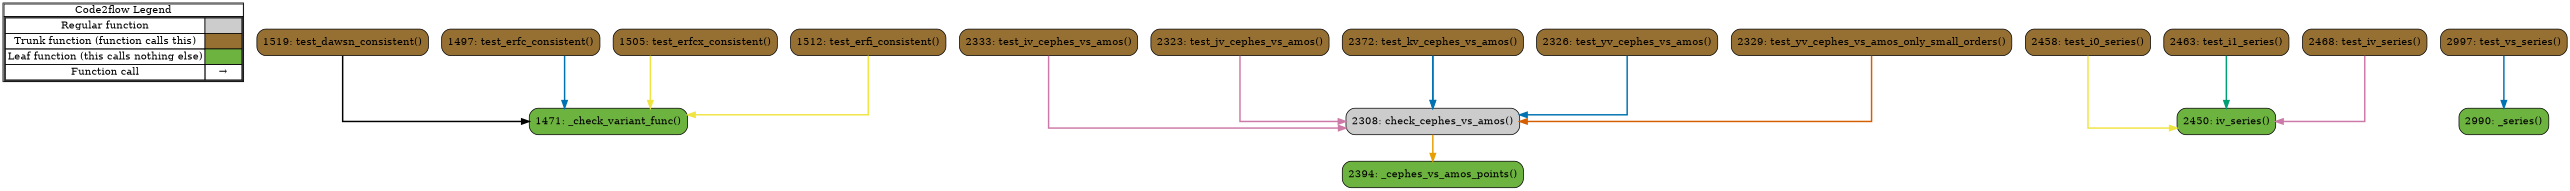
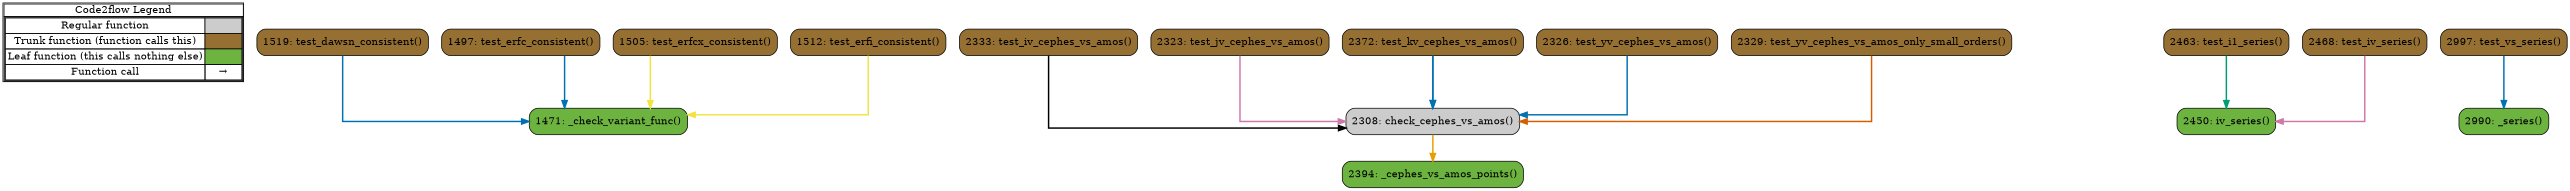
node "2458: test_i0_series()": removed
edge "1519: test_dawsn_consistent()" -> "1471: _check_variant_func()": color #000000 -> #0072b2
edge "2333: test_iv_cephes_vs_amos()" -> "2308: check_cephes_vs_amos()": color #cc79a7 -> #000000
